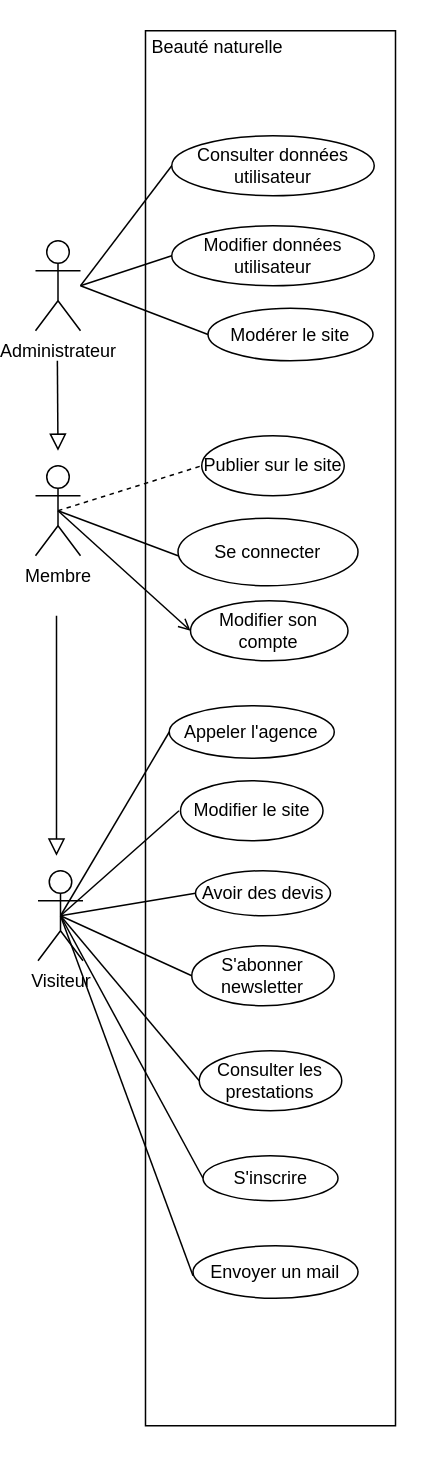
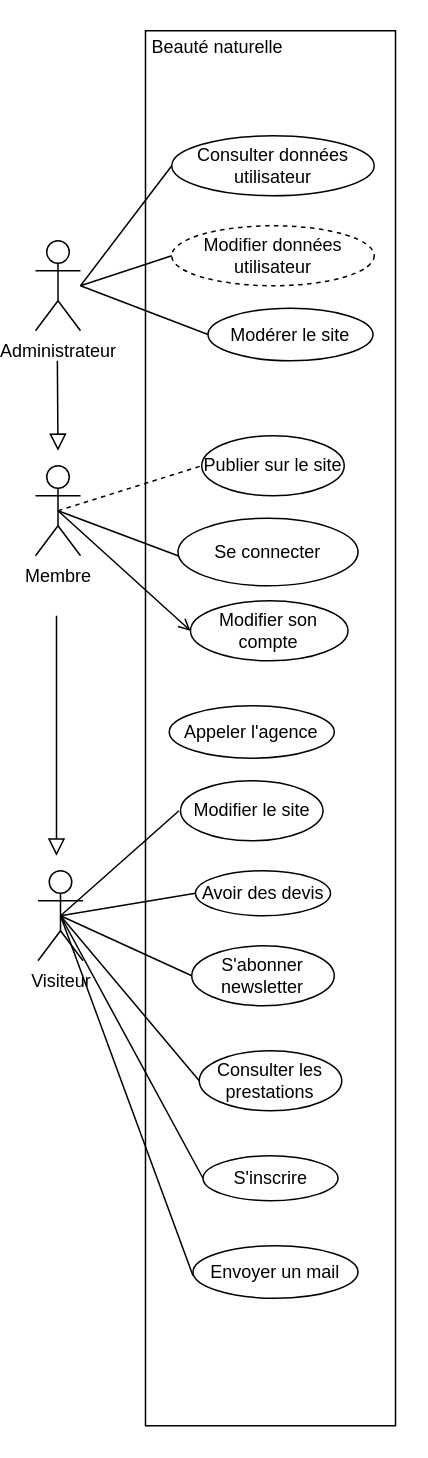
node "Modifier données utilisateur": style solid -> dashed
edge "Appeler l'agence" -- "Visiteur": removed
